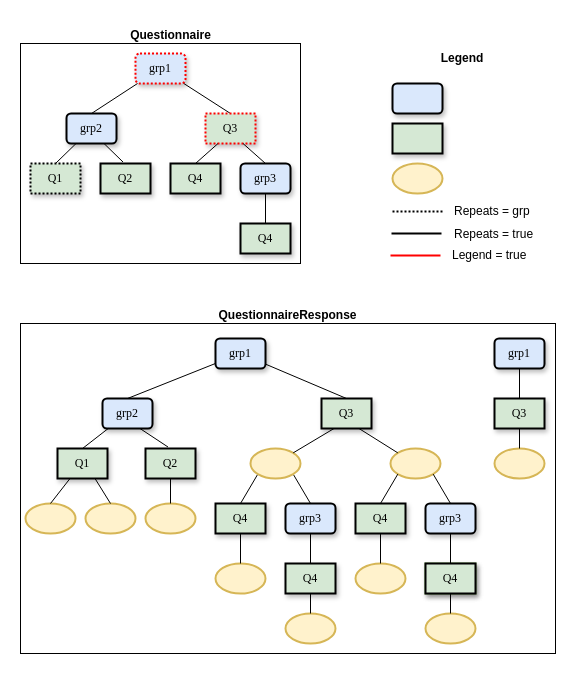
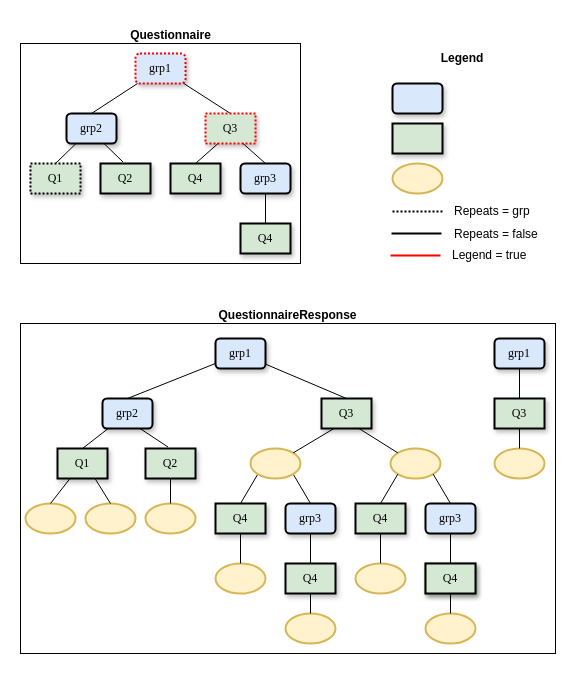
node "Repeats = true": label "Repeats = true" -> "Repeats = false"
